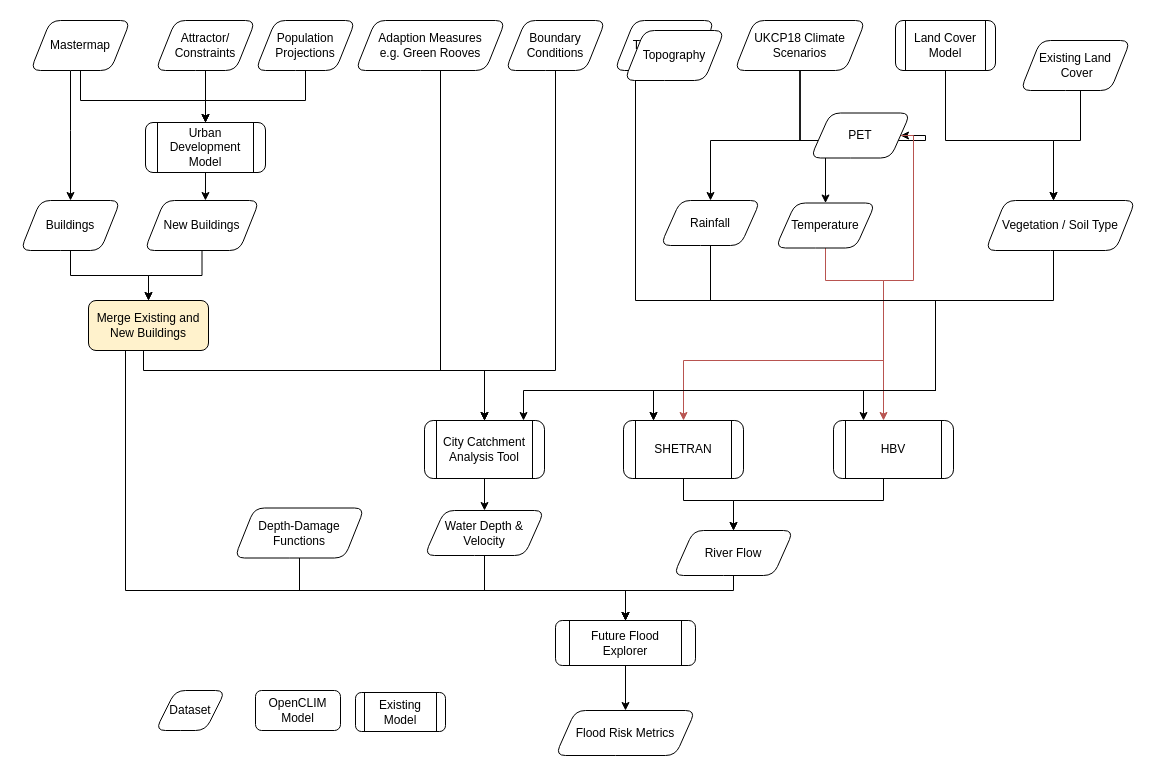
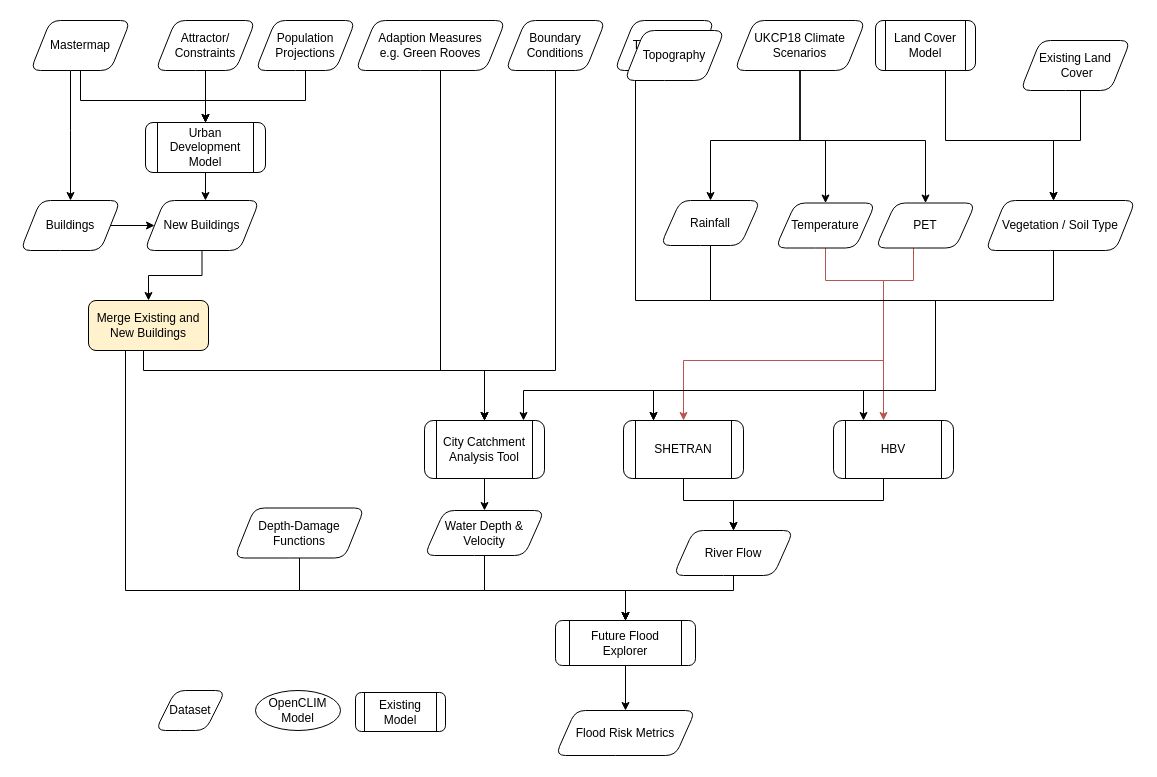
node "Land Cover Model": moved (946, 46) -> (926, 46)
node "PET": moved (861, 136) -> (926, 226)
edge "Buildings" -> "Merge Existing and New Buildings": now "Buildings" -> "New Buildings"
node "OpenCLIM Model": shape rounded rectangle -> ellipse
